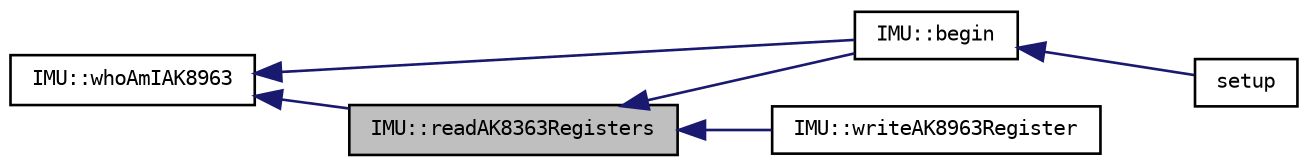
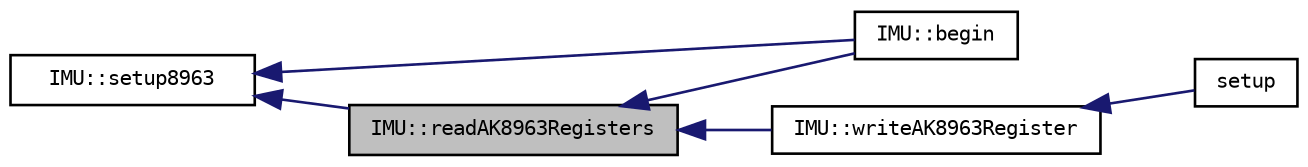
edge "setup" -> "IMU::begin": now "setup" -> "IMU::writeAK8963Register"
node "IMU::whoAmIAK8963": label "IMU::whoAmIAK8963" -> "IMU::setup8963"
node "IMU::readAK8363Registers": label "IMU::readAK8363Registers" -> "IMU::readAK8963Registers"
